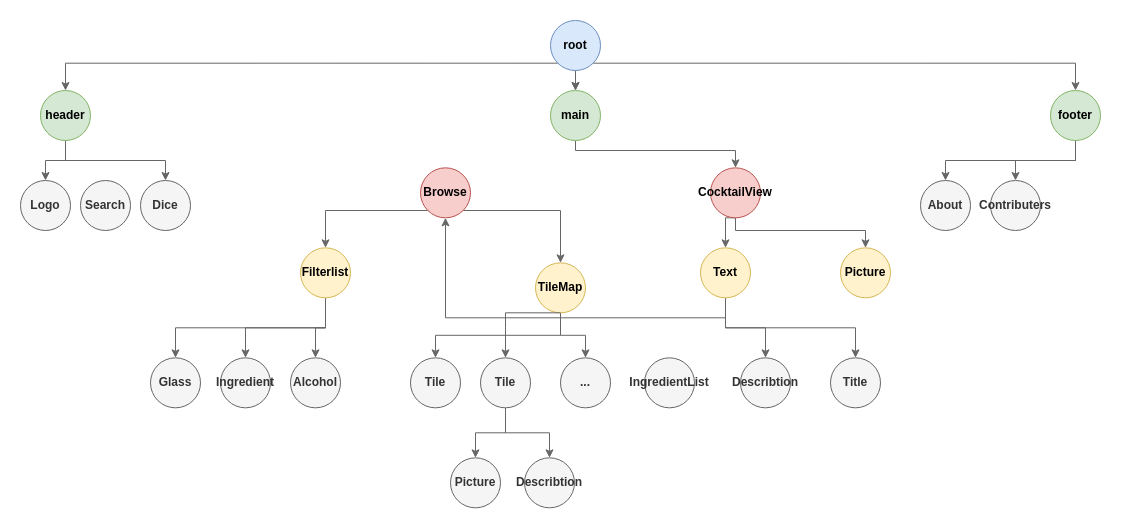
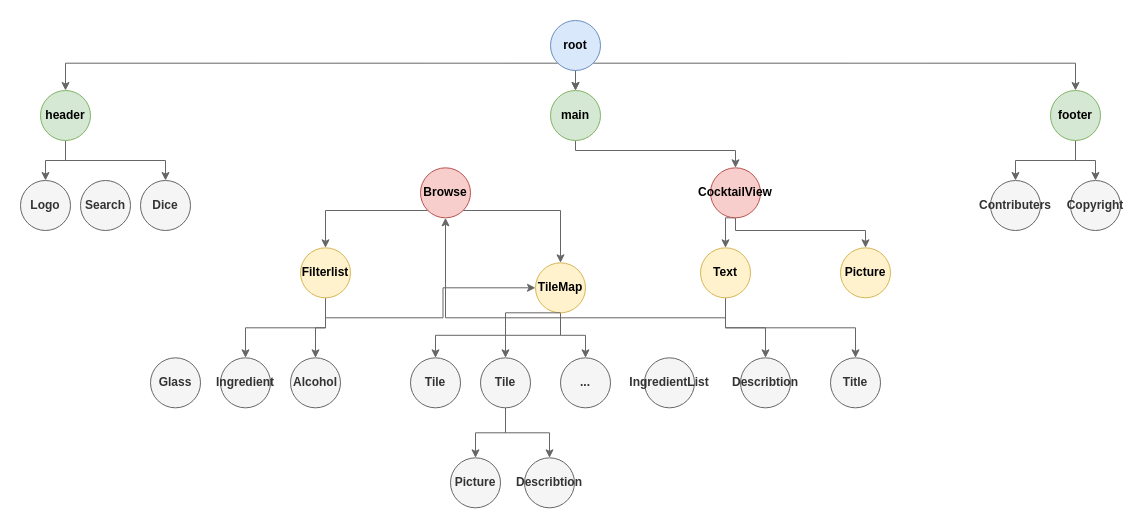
edge "footer" -> "About": removed
edge "footer" -> "Copyright": added
node "About": removed
node "Copyright": added
edge "Filterlist" -> "Glass": now "Filterlist" -> "TileMap"
